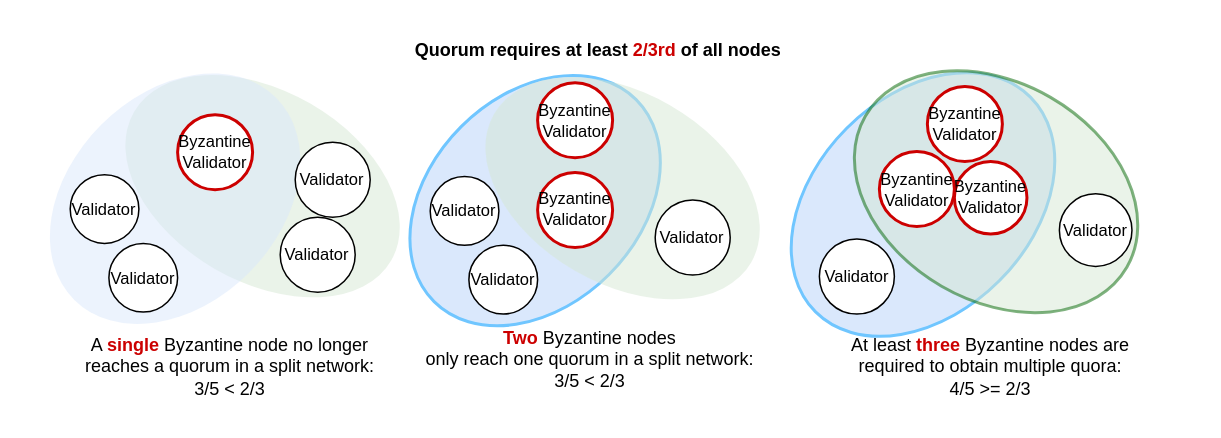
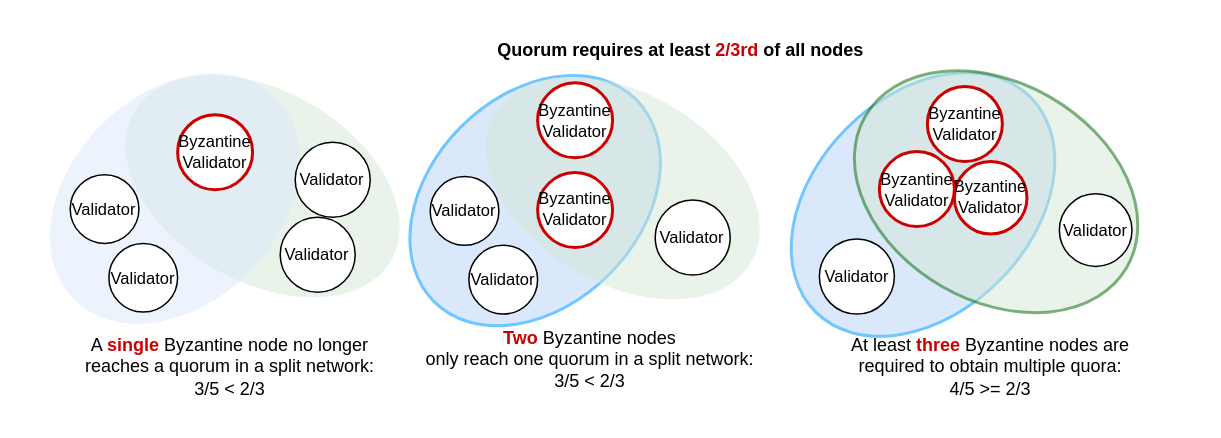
node "Quorum requires at least 2/3rd of all nodes": moved (599, 50) -> (681, 50)
